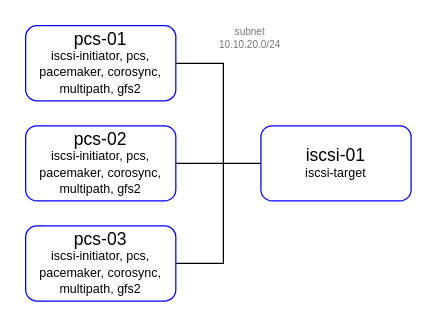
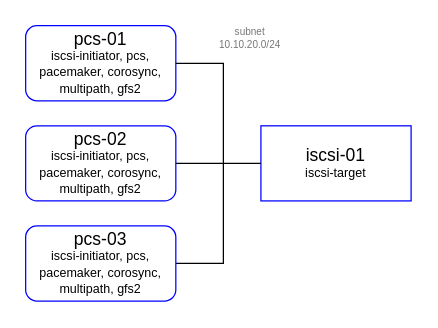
node "iscsi-01 iscsi-target": shape rounded rectangle -> rectangle
